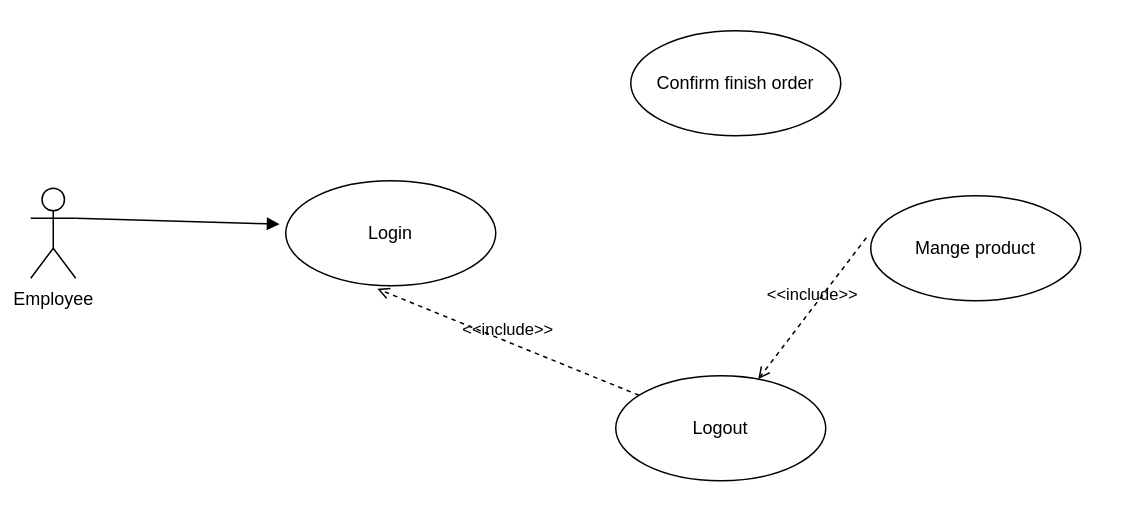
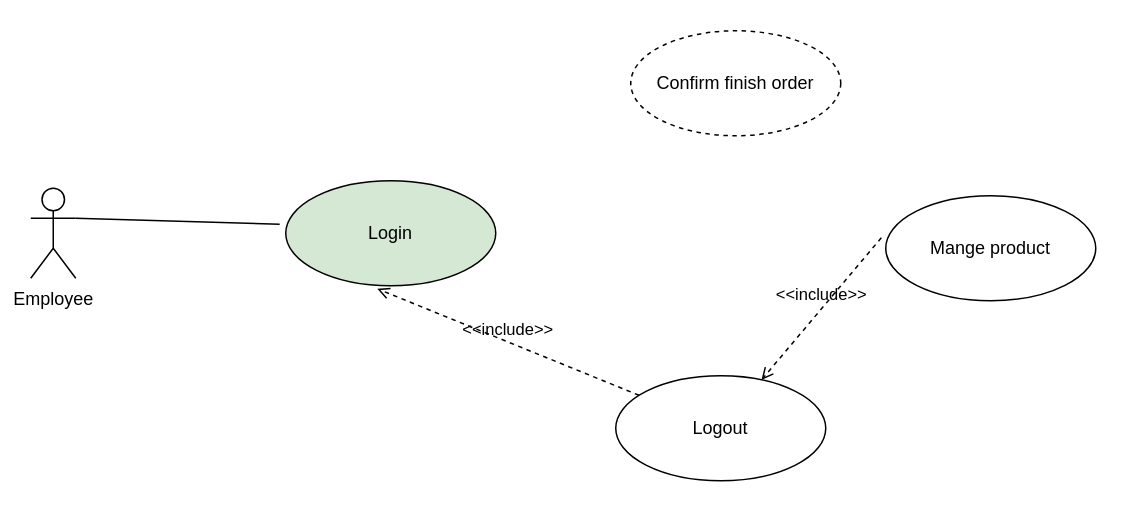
node "Confirm finish order": style solid -> dashed
edge "Employee" -> "Login": arrowhead block -> none
node "Login": fillcolor #ffffff -> #d5e8d4
node "Mange product": moved (976, 248) -> (991, 248)
